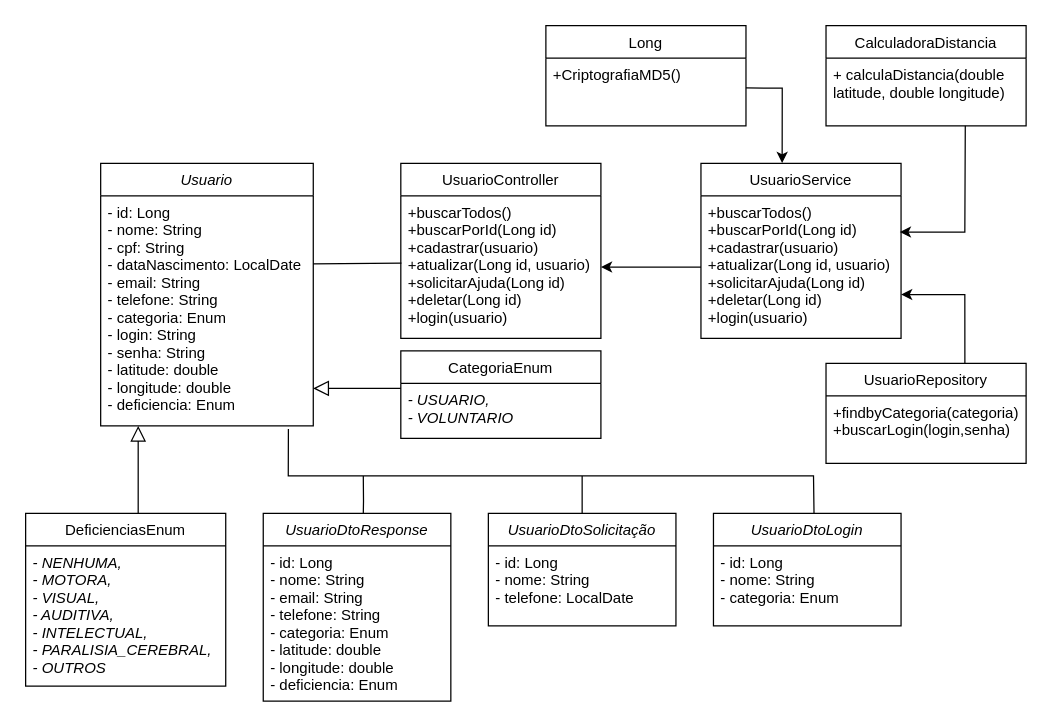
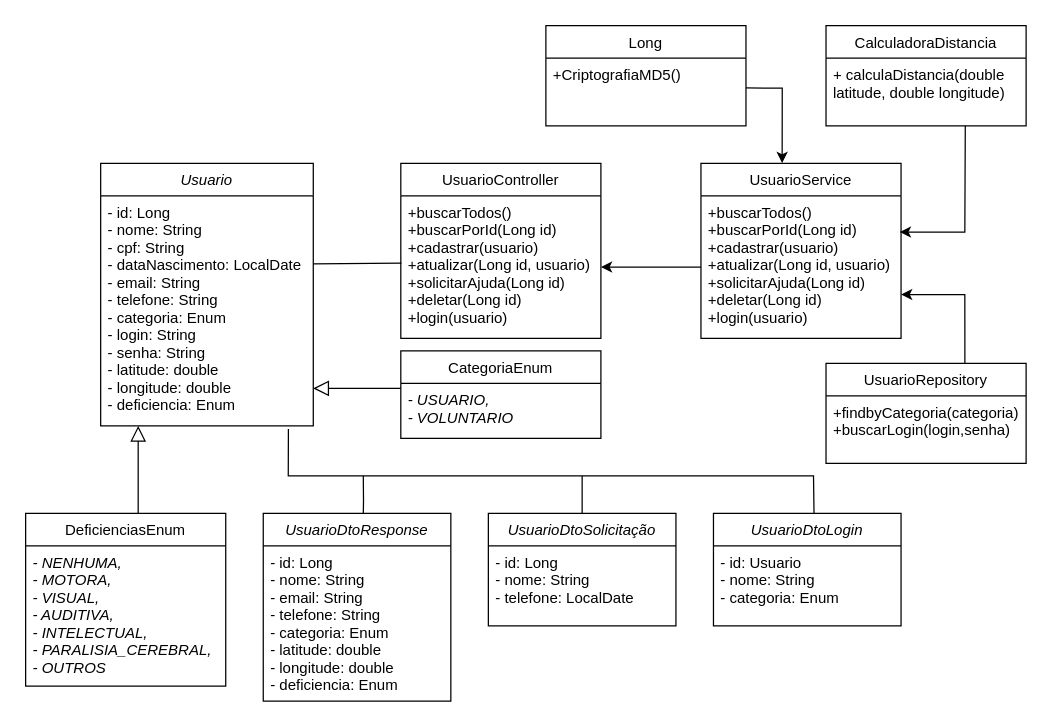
node "- id: Long - nome: String - categoria: Enum": label "- id: Long - nome: String - categoria: Enum" -> "- id: Usuario - nome: String - categoria: Enum"
